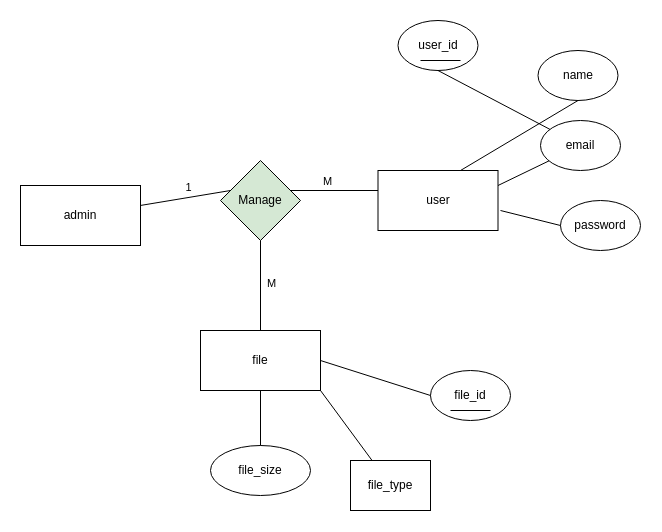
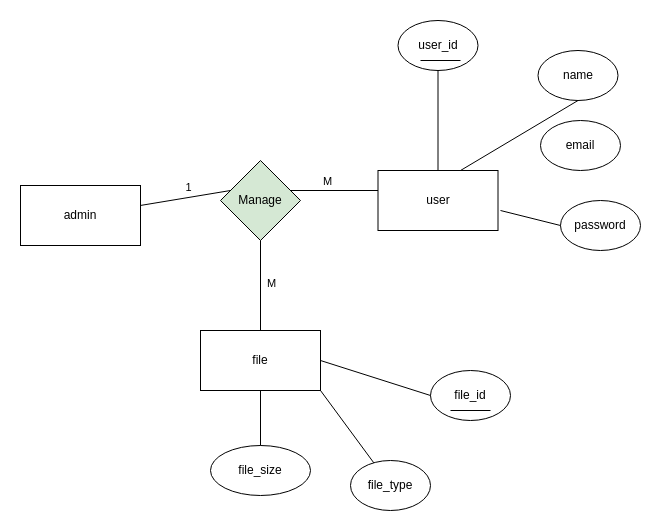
edge "user_id" -- "email": now "user_id" -- "user"
edge "email" -- "user": removed
node "file_type": shape rectangle -> ellipse
